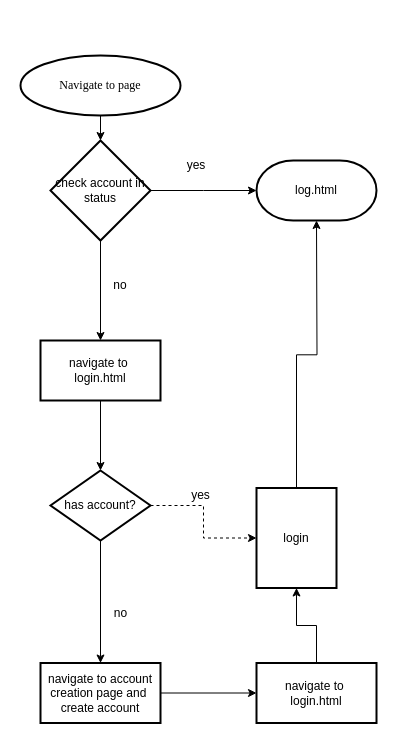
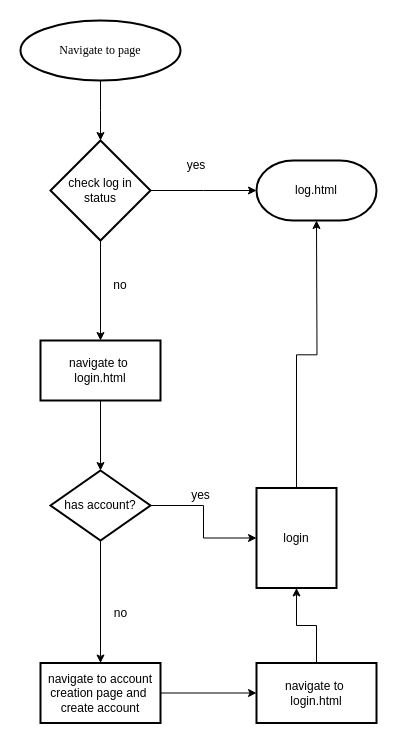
node "Navigate to page": moved (101, 86) -> (101, 51)
node "check account in status": label "check account in status" -> "check log in status"
edge "has account?" -> "login": style dashed -> solid
